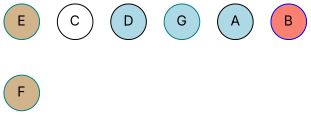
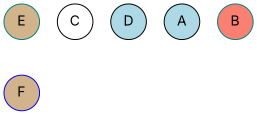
node "G": removed
node "B": color blue -> teal
node "F": color teal -> blue
